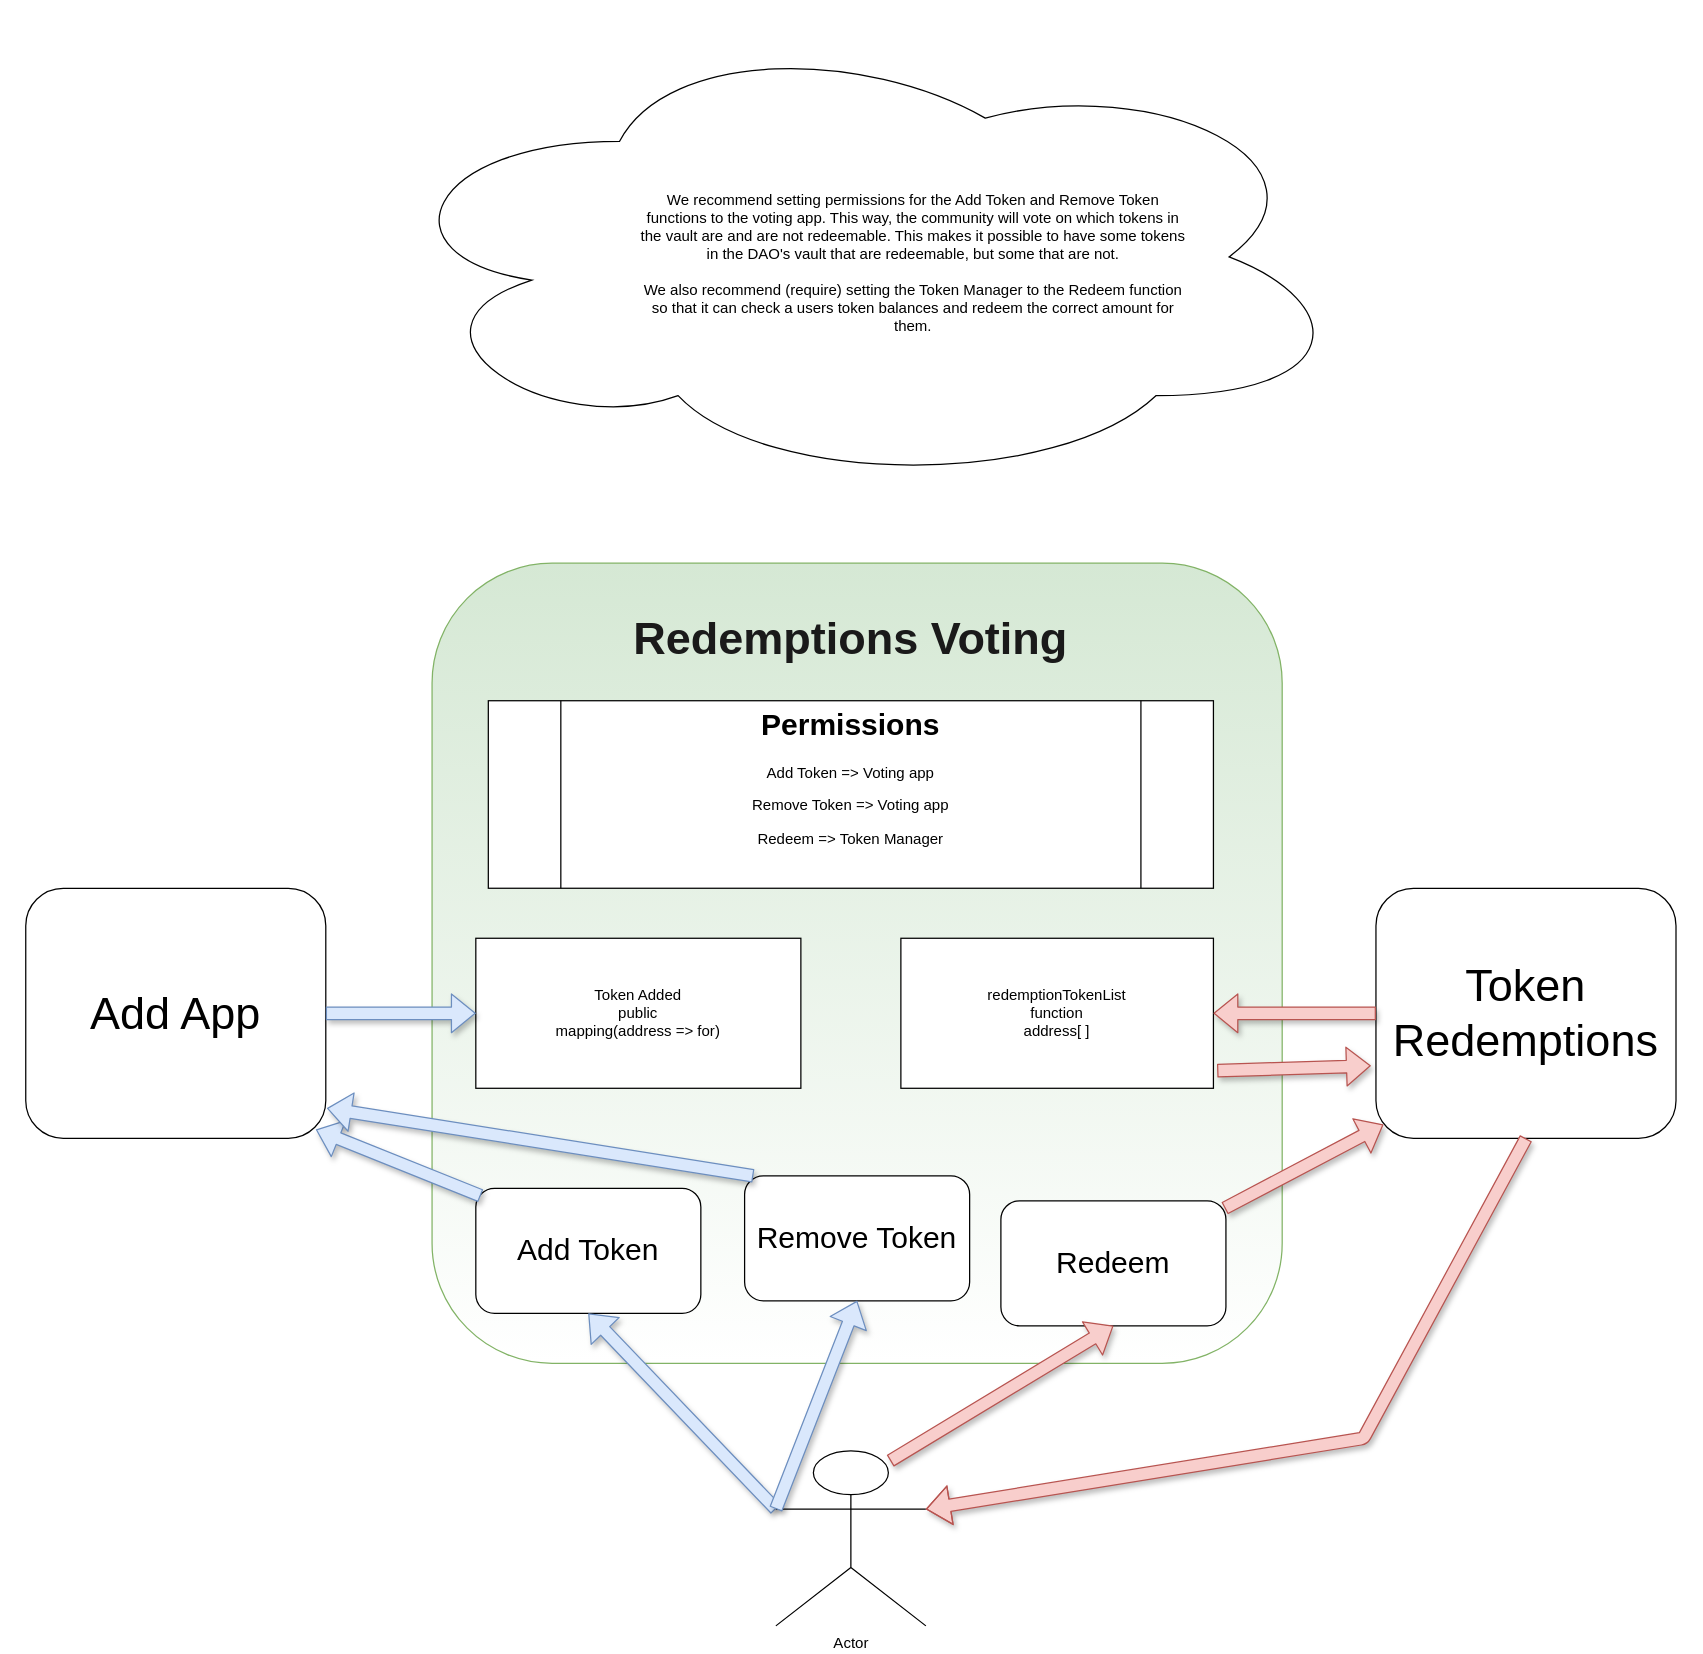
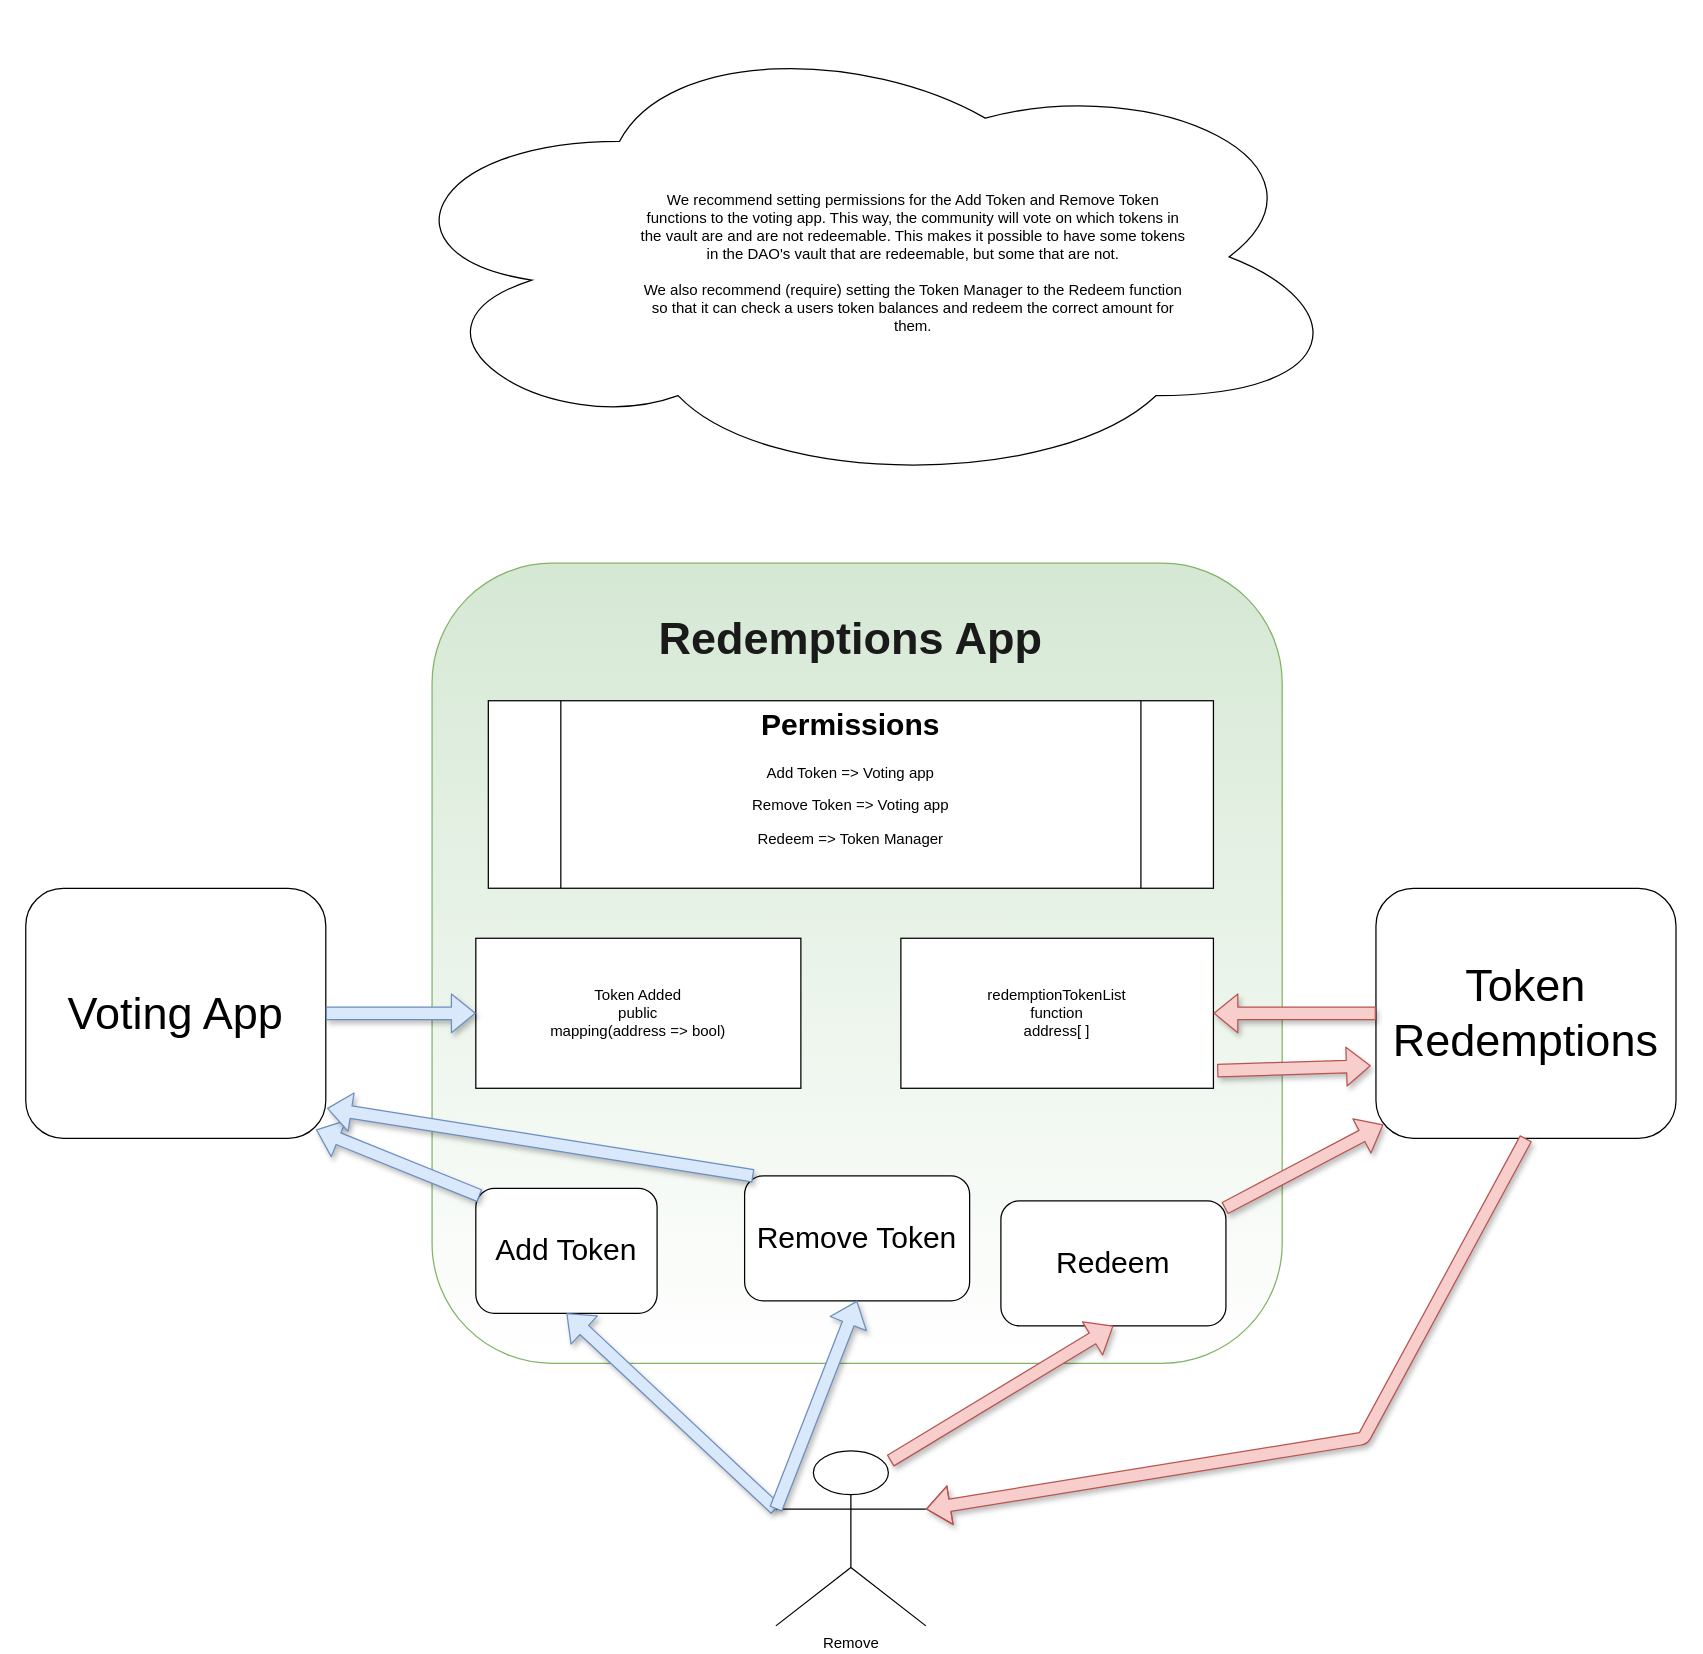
node "Redemptions Voting": label "Redemptions Voting" -> "Redemptions App"
node "Add App": label "Add App" -> "Voting App"
node "Token Addedpublicmapping(address => for)": label "Token Addedpublicmapping(address => for)" -> "Token Addedpublicmapping(address => bool)"
node "Add Token": size 225x125 -> 181x125
node "Actor": label "Actor" -> "Remove"
